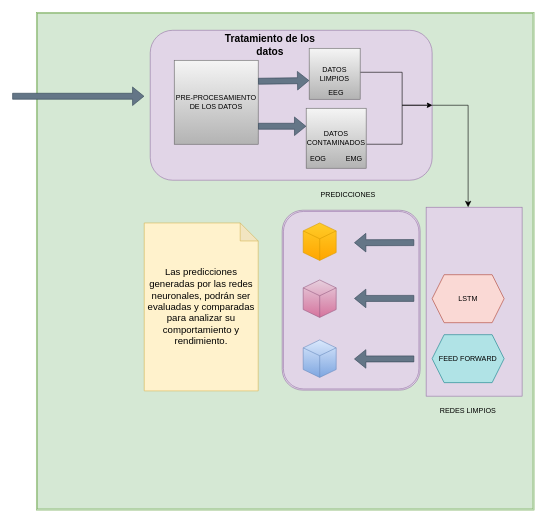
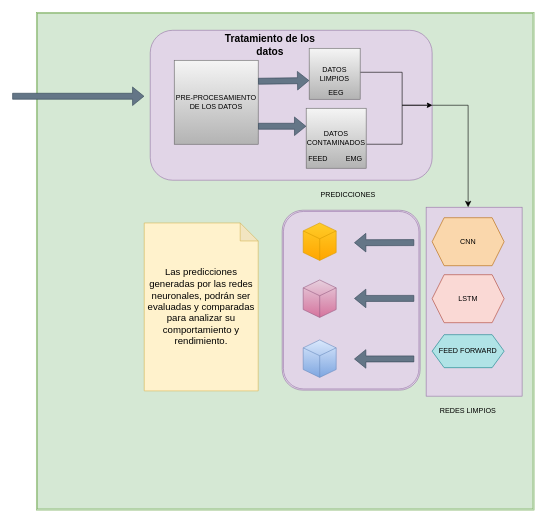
node "EOG": label "EOG" -> "FEED"
node "CNN": added
node "FEED FORWARD": size 72x48 -> 72x33
